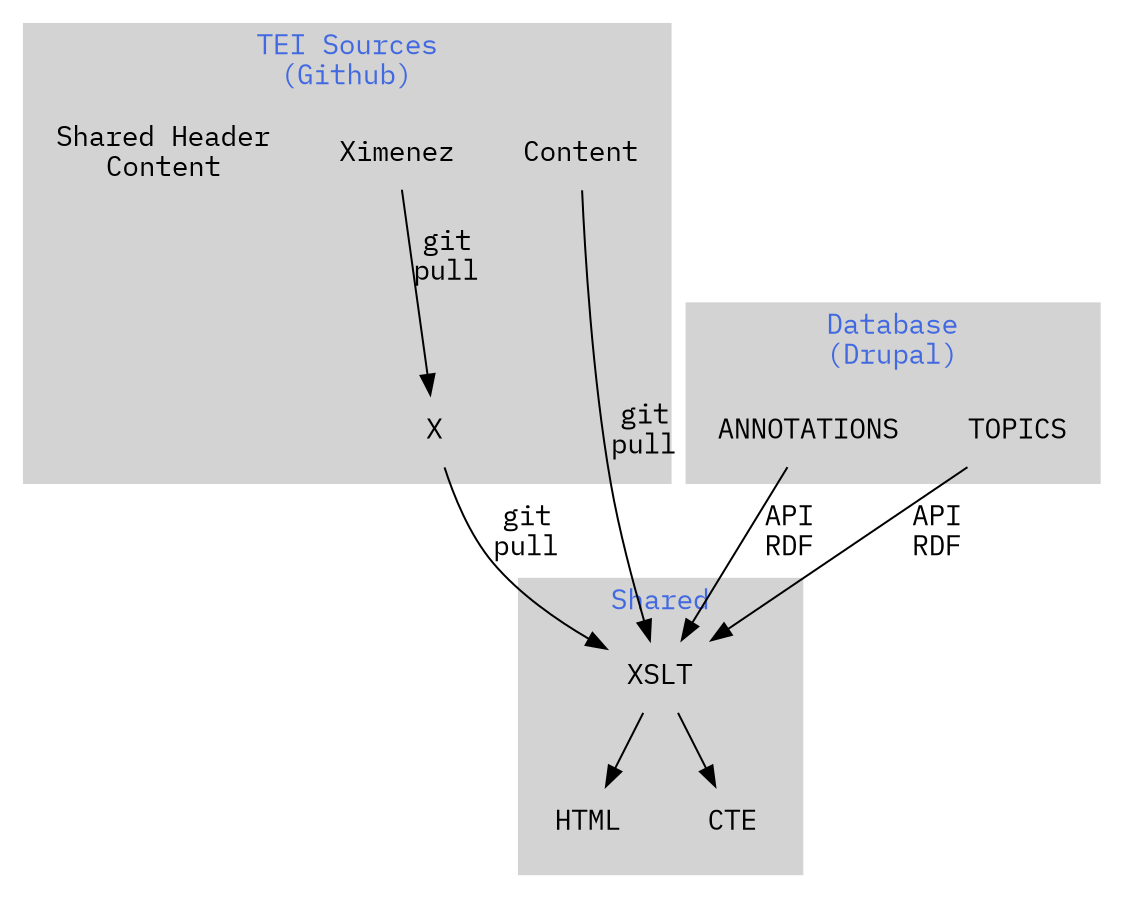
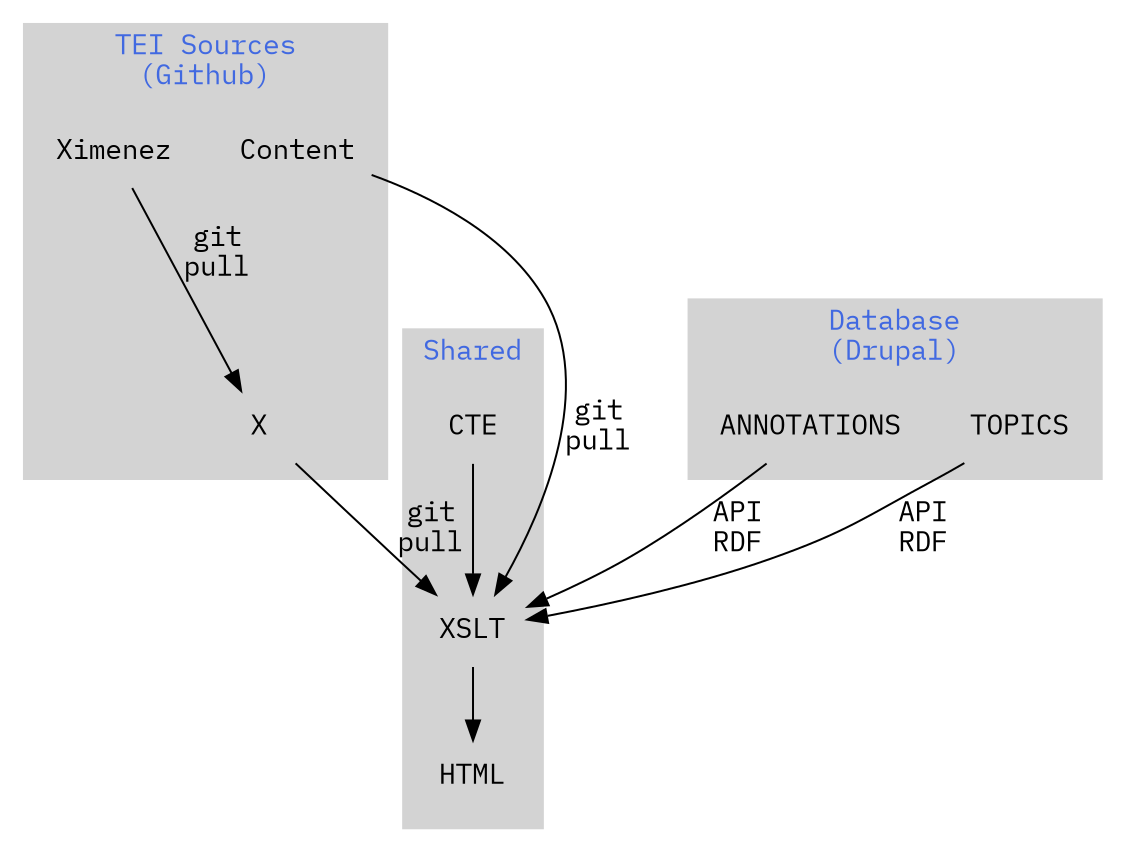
node "Shared Header Content": removed
edge "XSLT" -> "CTE": reversed
